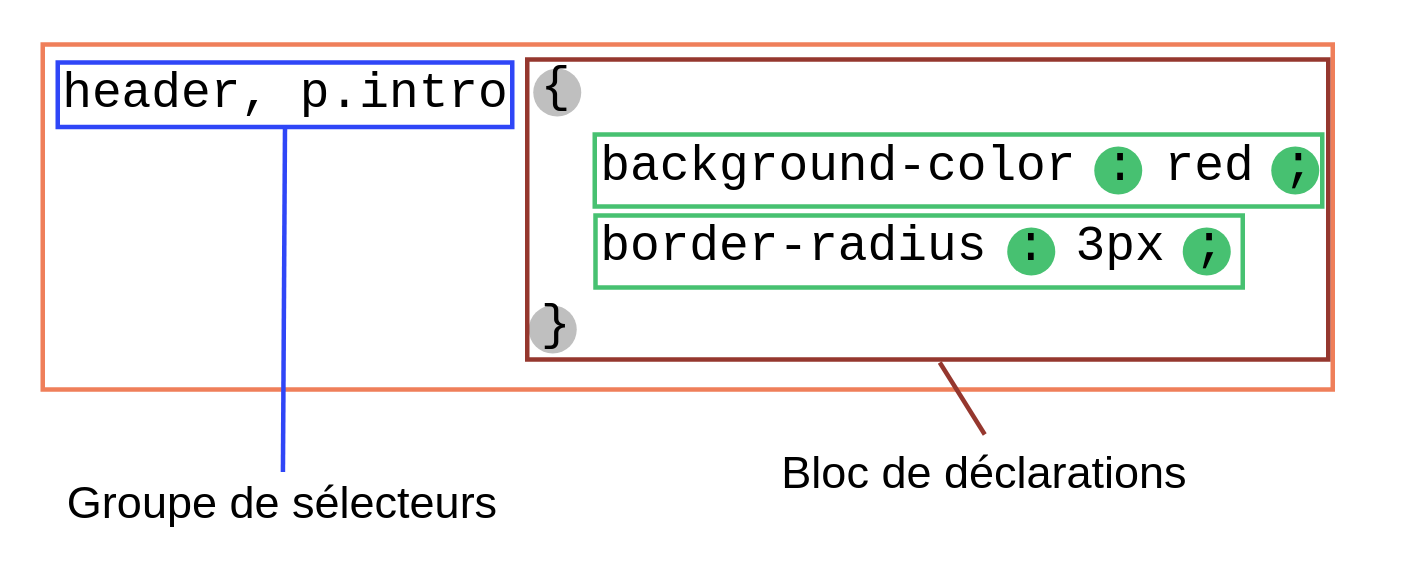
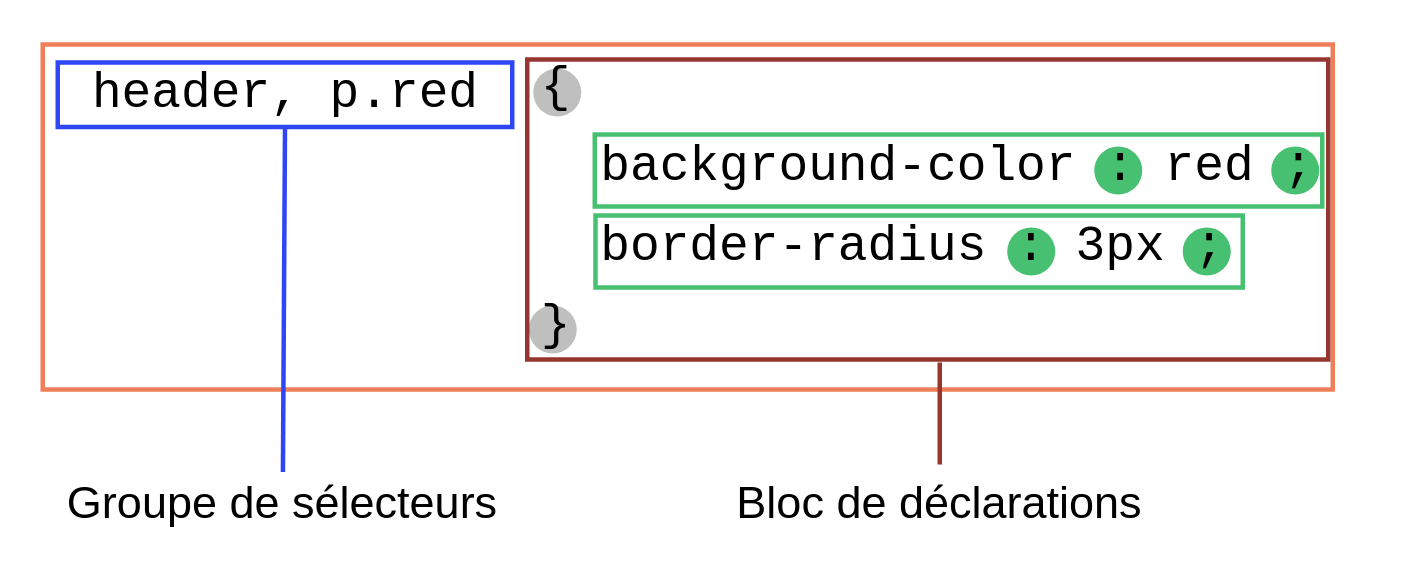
node "header, p.intro": label "header, p.intro" -> "header, p.red"
node "Bloc de déclarations": moved (985, 472) -> (940, 502)
